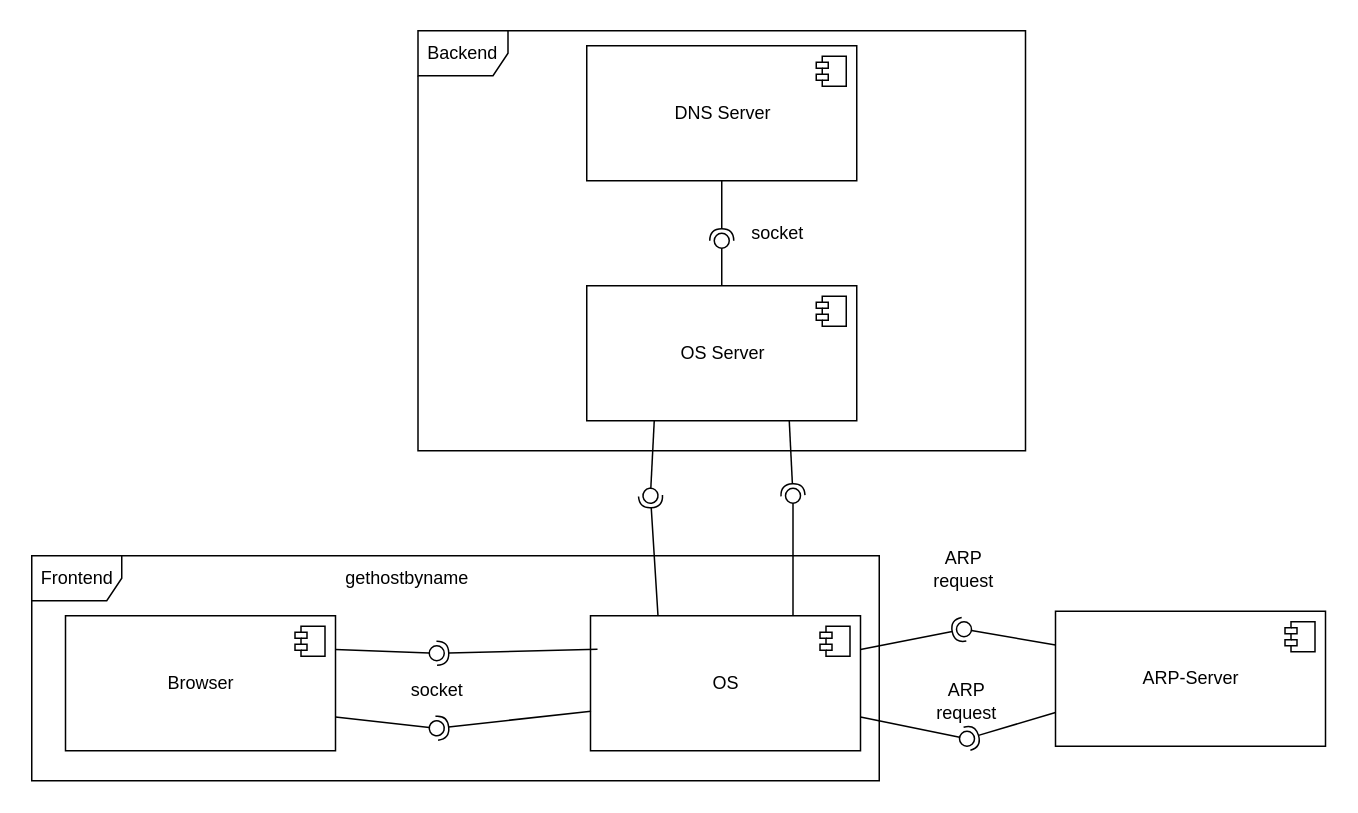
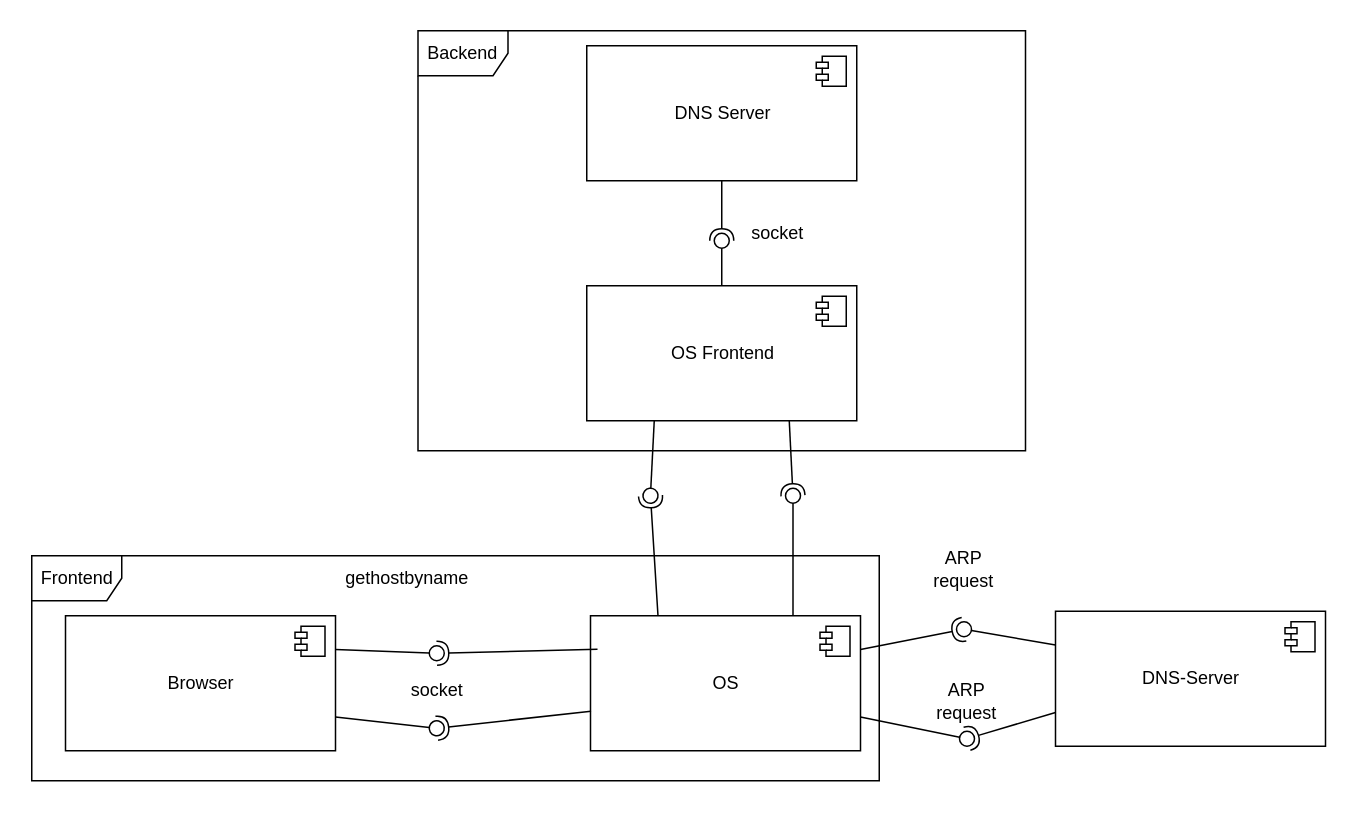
node "OS Server": label "OS Server" -> "OS Frontend"
node "ARP-Server": label "ARP-Server" -> "DNS-Server"
